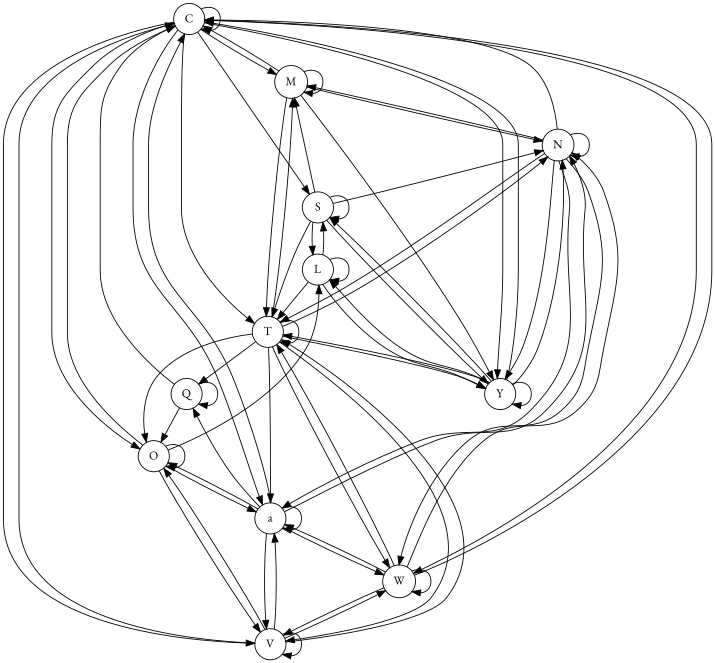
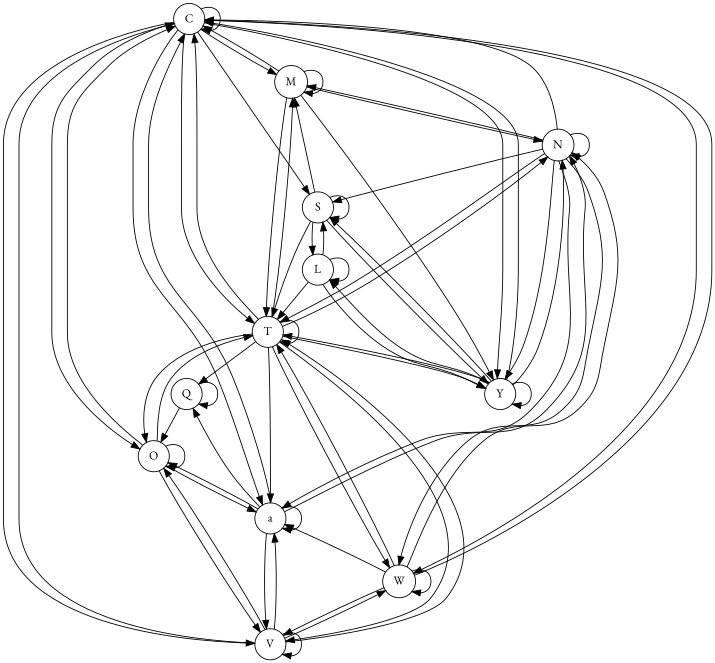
edge "S" -> "N": reversed
edge "Q" -> "C": now "T" -> "C"
edge "O" -> "L": now "O" -> "T"
edge "a" -> "W": removed
